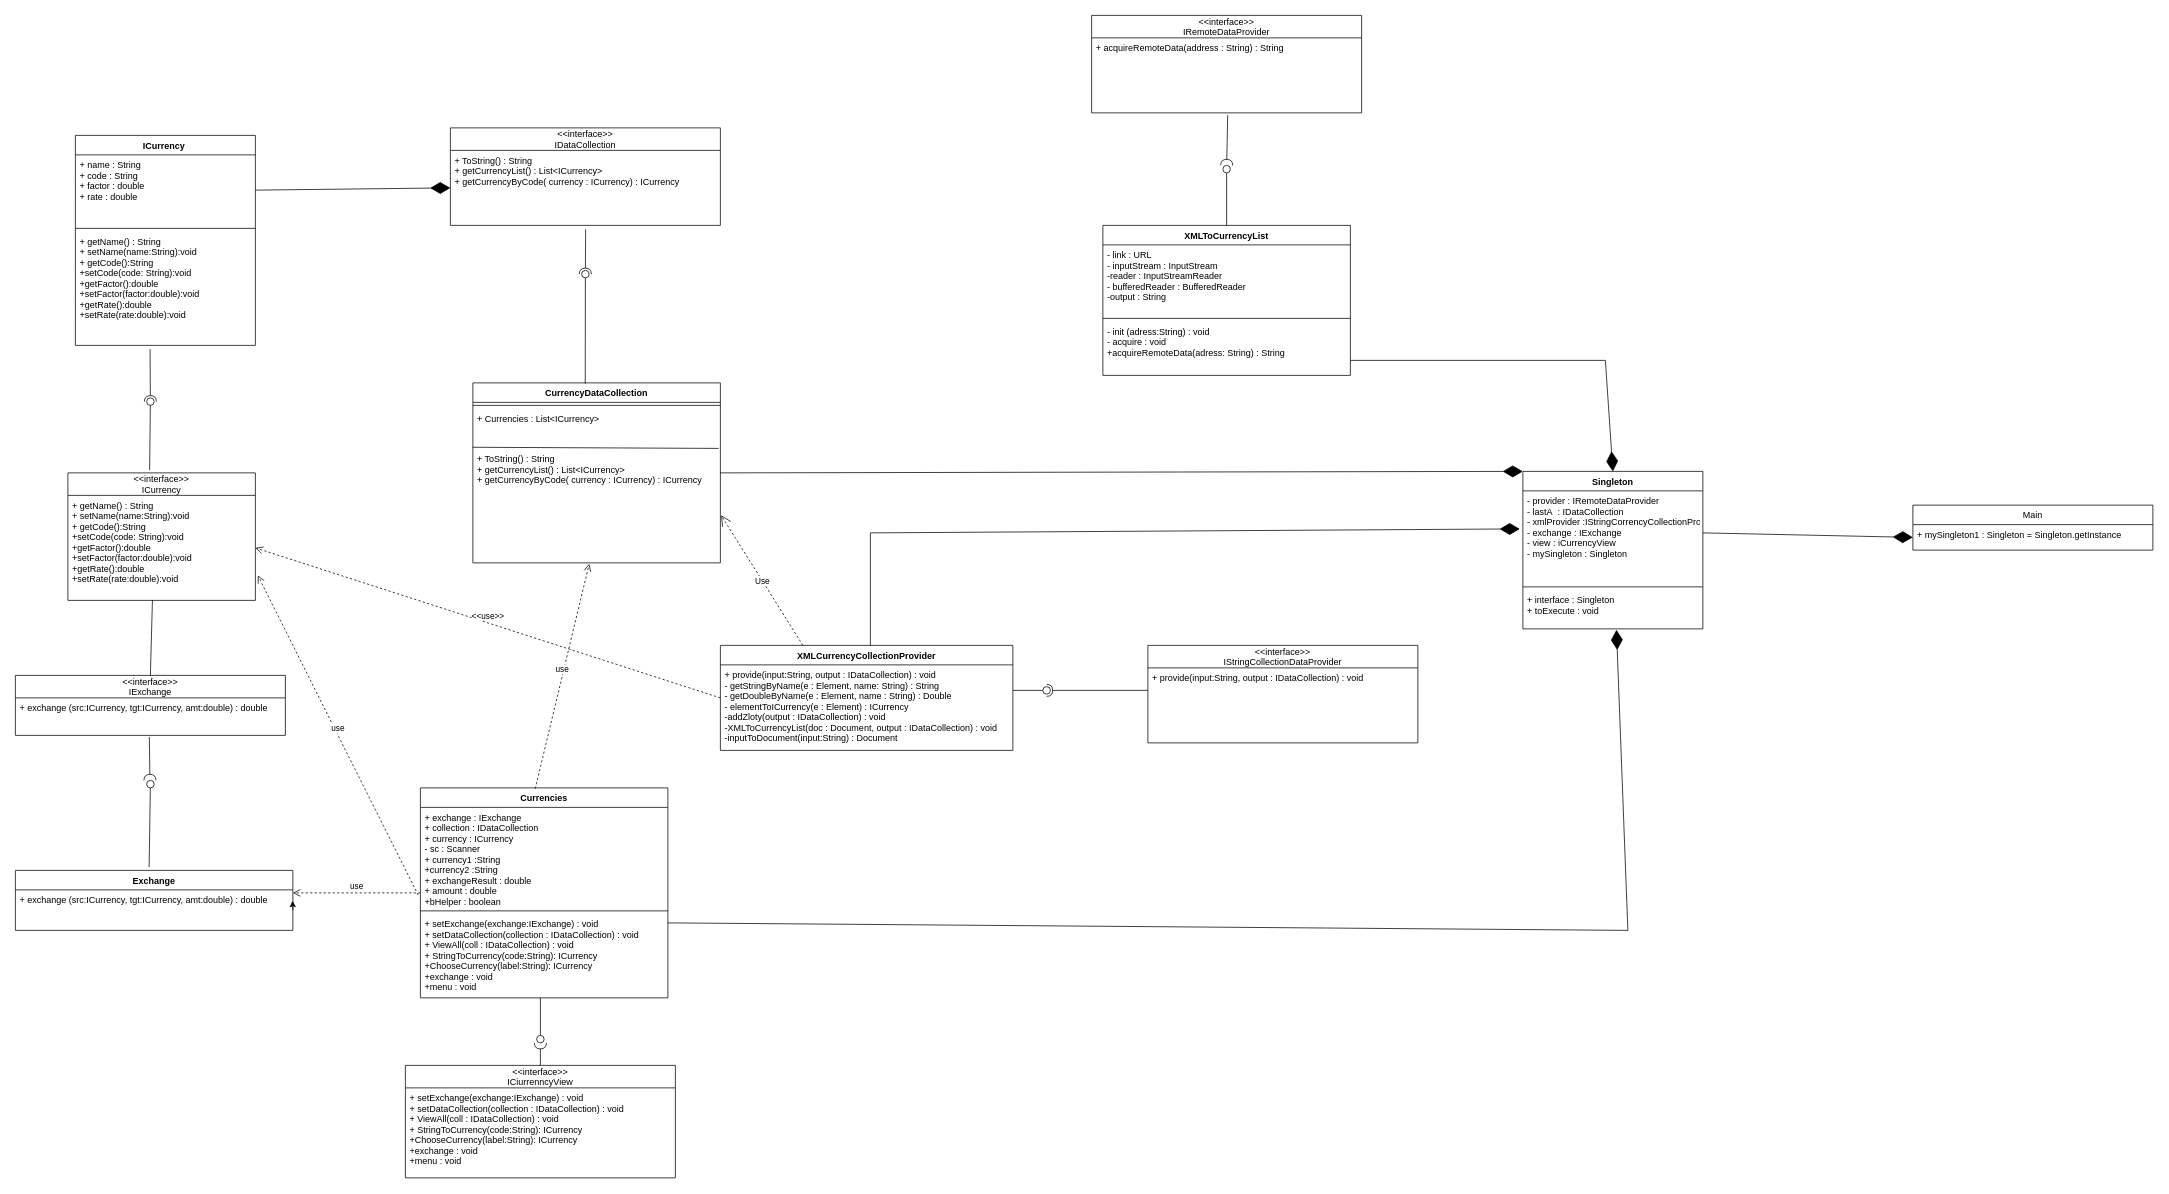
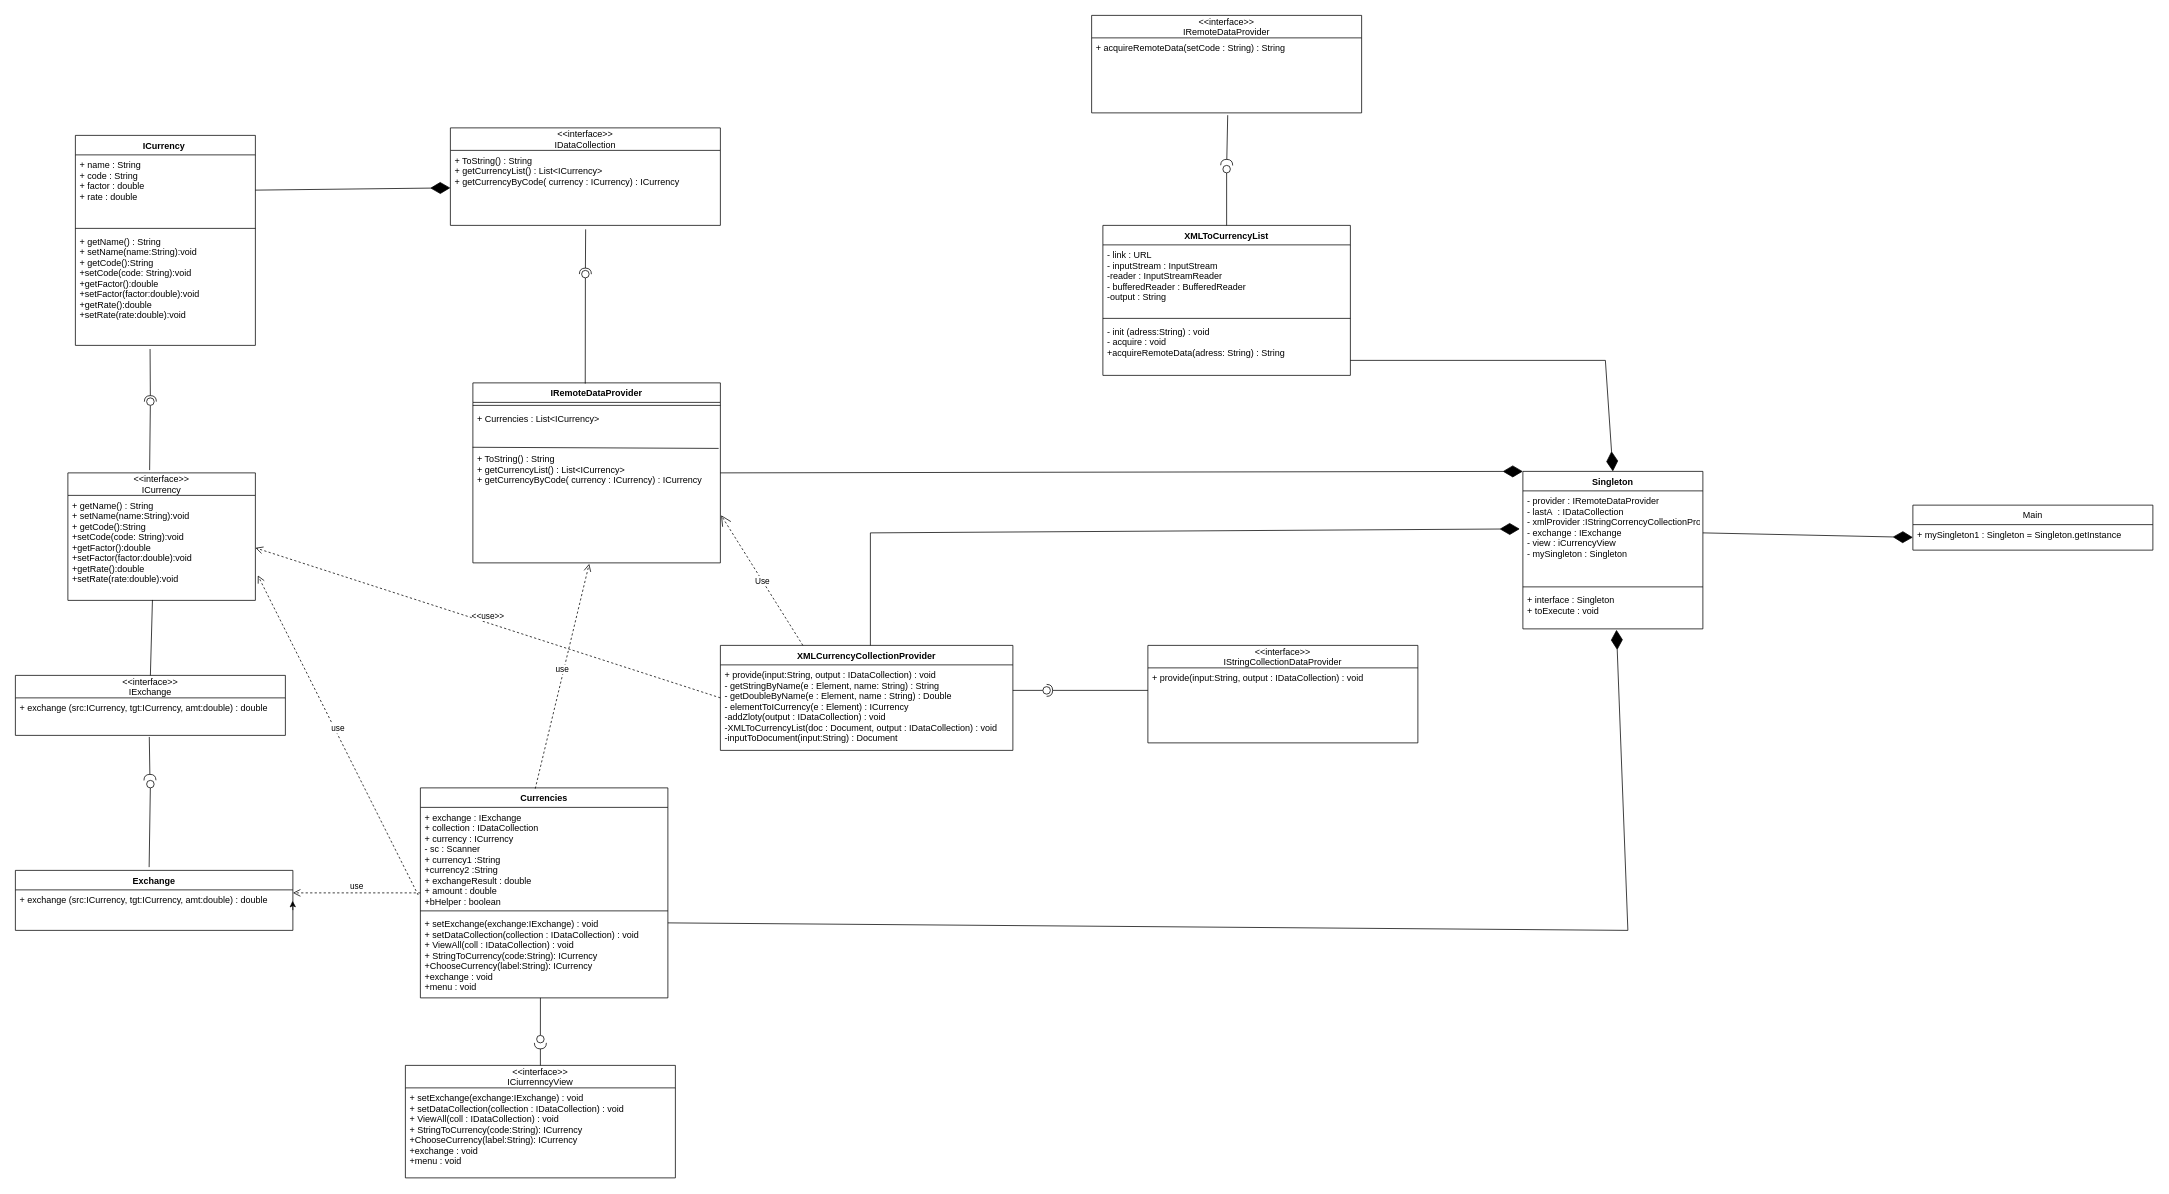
node "+ acquireRemoteData(address : String) : String": label "+ acquireRemoteData(address : String) : String" -> "+ acquireRemoteData(setCode : String) : String"
node "CurrencyDataCollection": label "CurrencyDataCollection" -> "IRemoteDataProvider"
